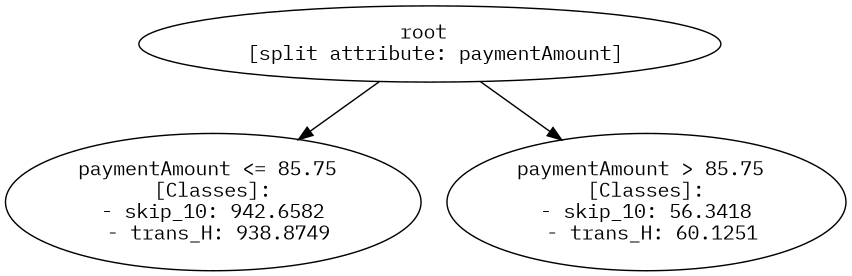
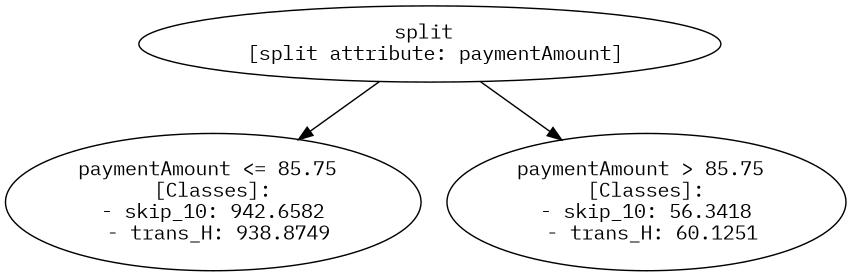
node "root [split attribute: paymentAmount]": label "root [split attribute: paymentAmount]" -> "split [split attribute: paymentAmount]"
